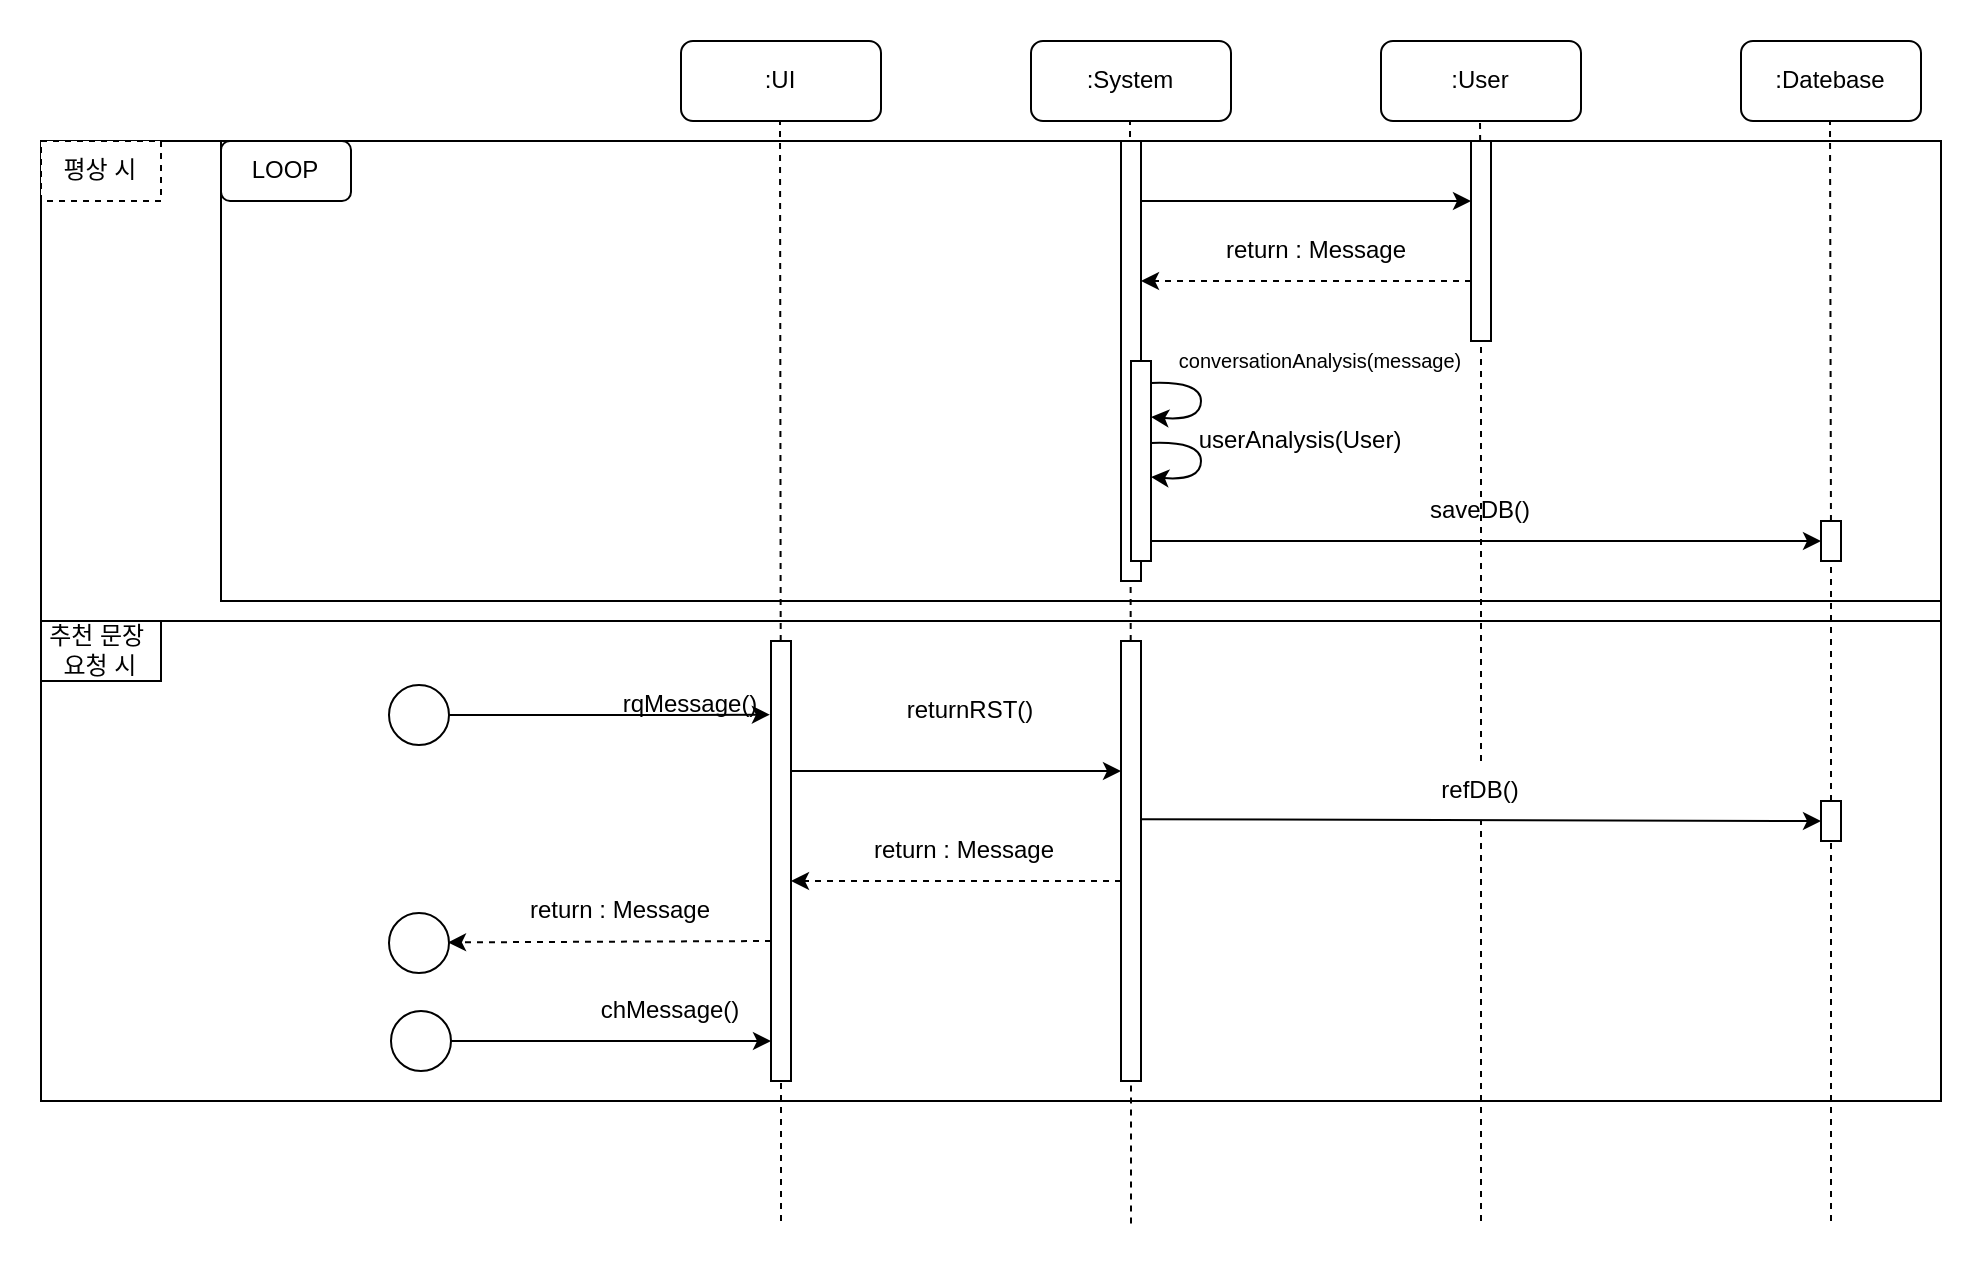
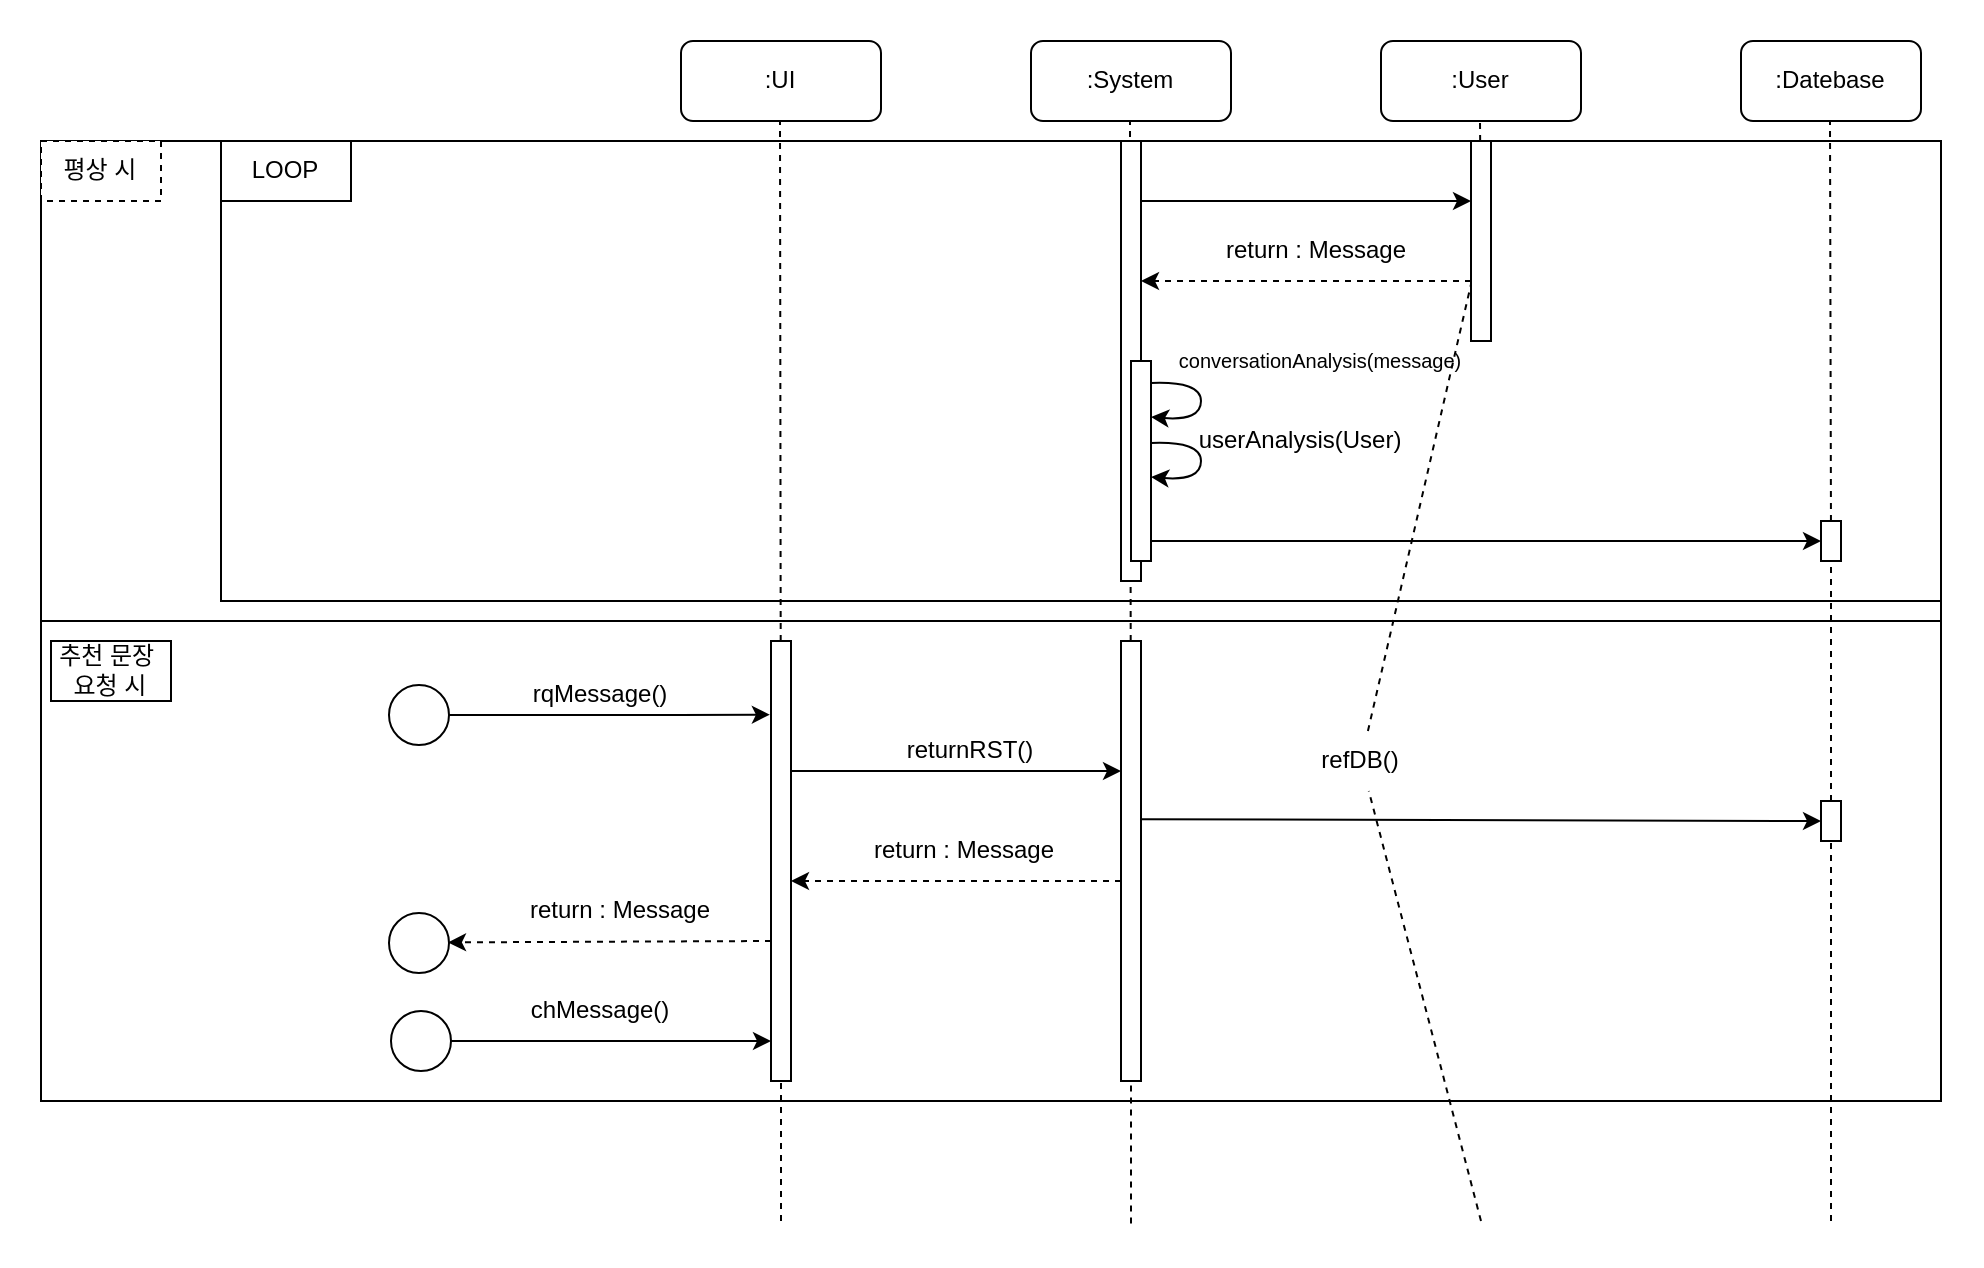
node "LOOP": shape rounded rectangle -> rectangle
node "saveDB()": removed
node "추천 문장 요청 시": moved (101, 651) -> (111, 671)
node "rqMessage()": moved (691, 705) -> (601, 695)
node "returnRST()": moved (971, 711) -> (971, 751)
node "refDB()": moved (1481, 791) -> (1361, 761)
node "chMessage()": moved (671, 1011) -> (601, 1011)
